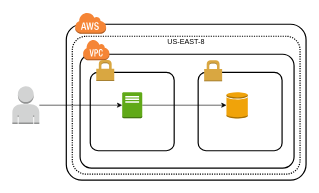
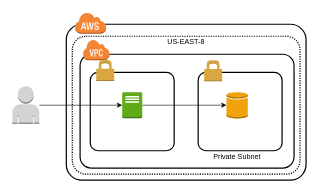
node "Private Subnet": added
